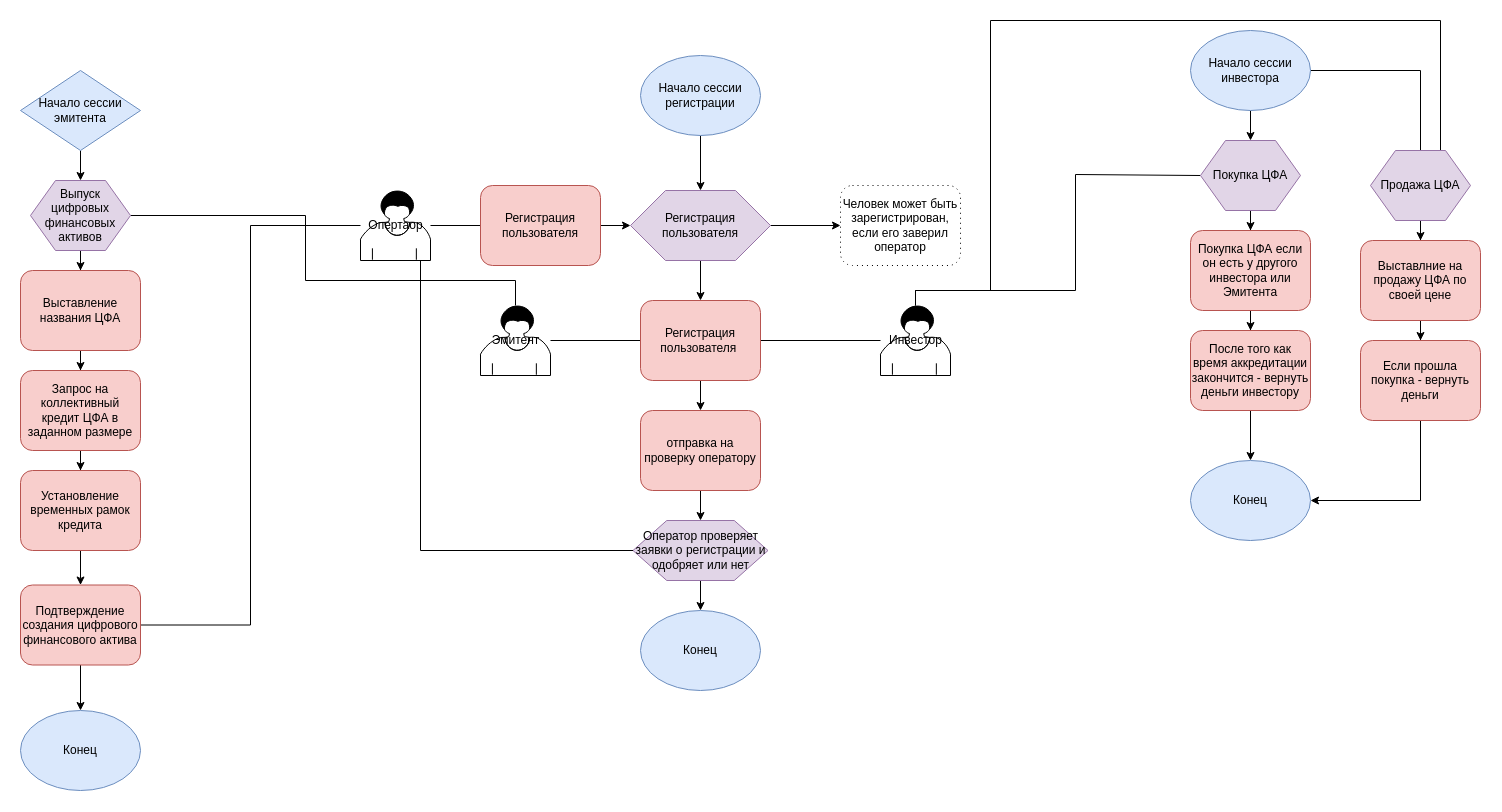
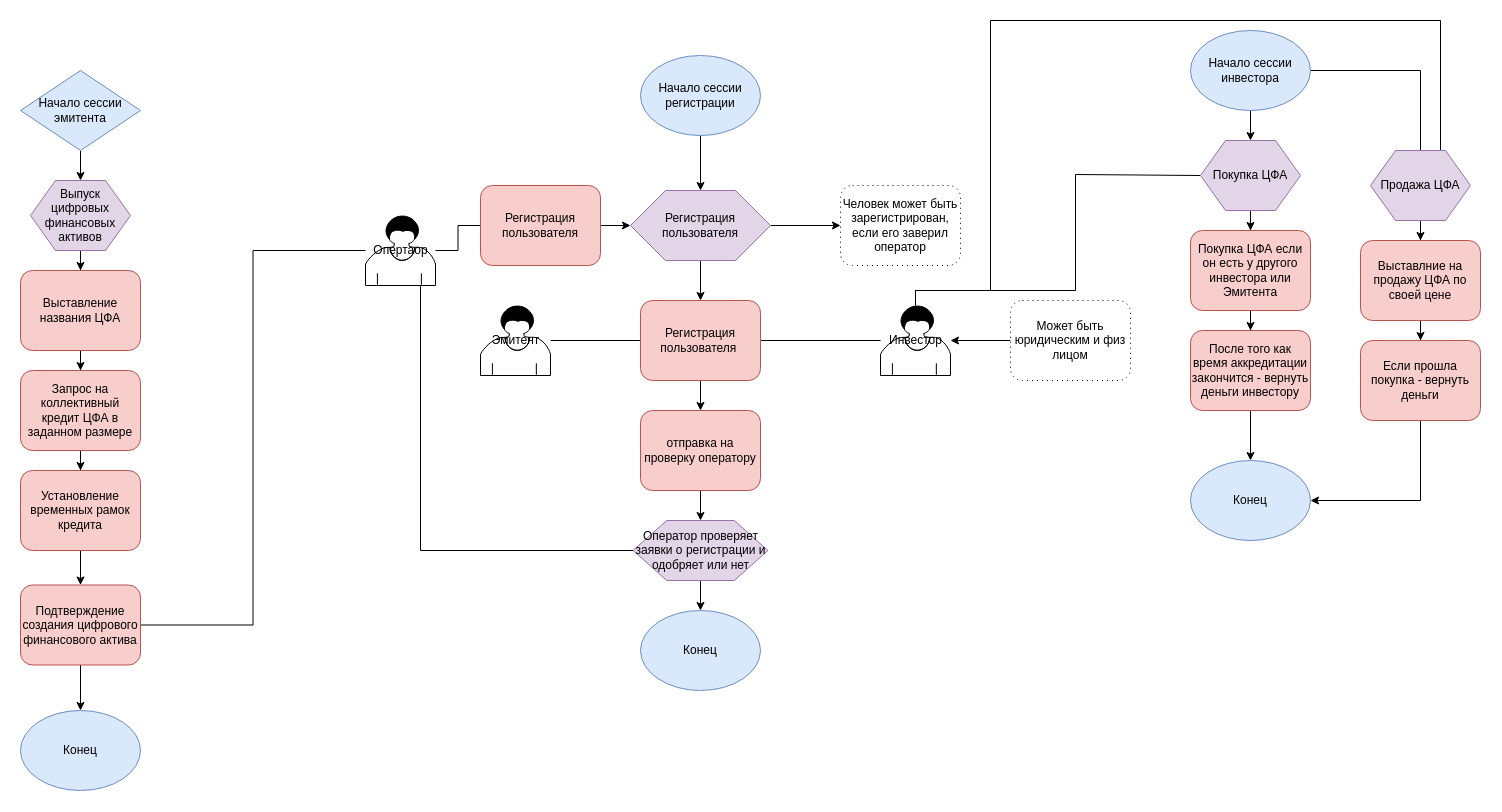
edge "Выпуск цифровых финансовых активов" -- "Эмитент": removed
node "Опертаор": moved (396, 226) -> (401, 251)
edge "Может быть юридическим и физ лицом" -> "Инвестор": added
node "Может быть юридическим и физ лицом": added
